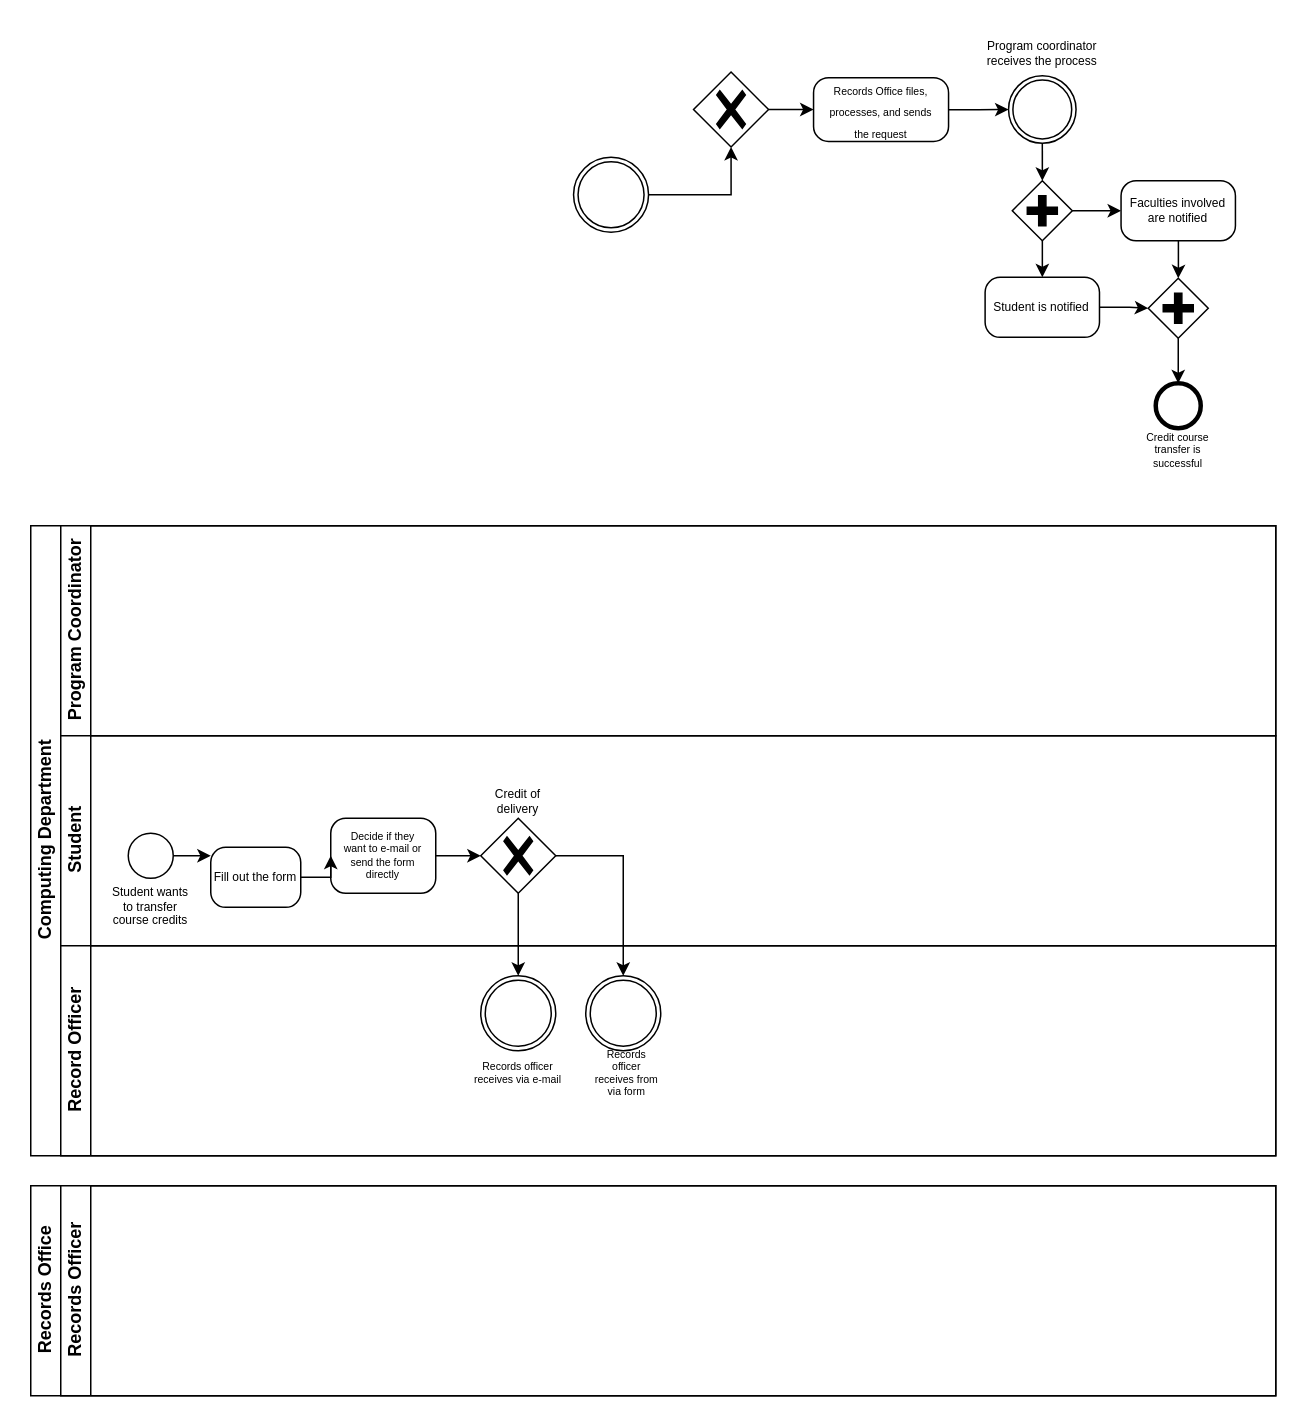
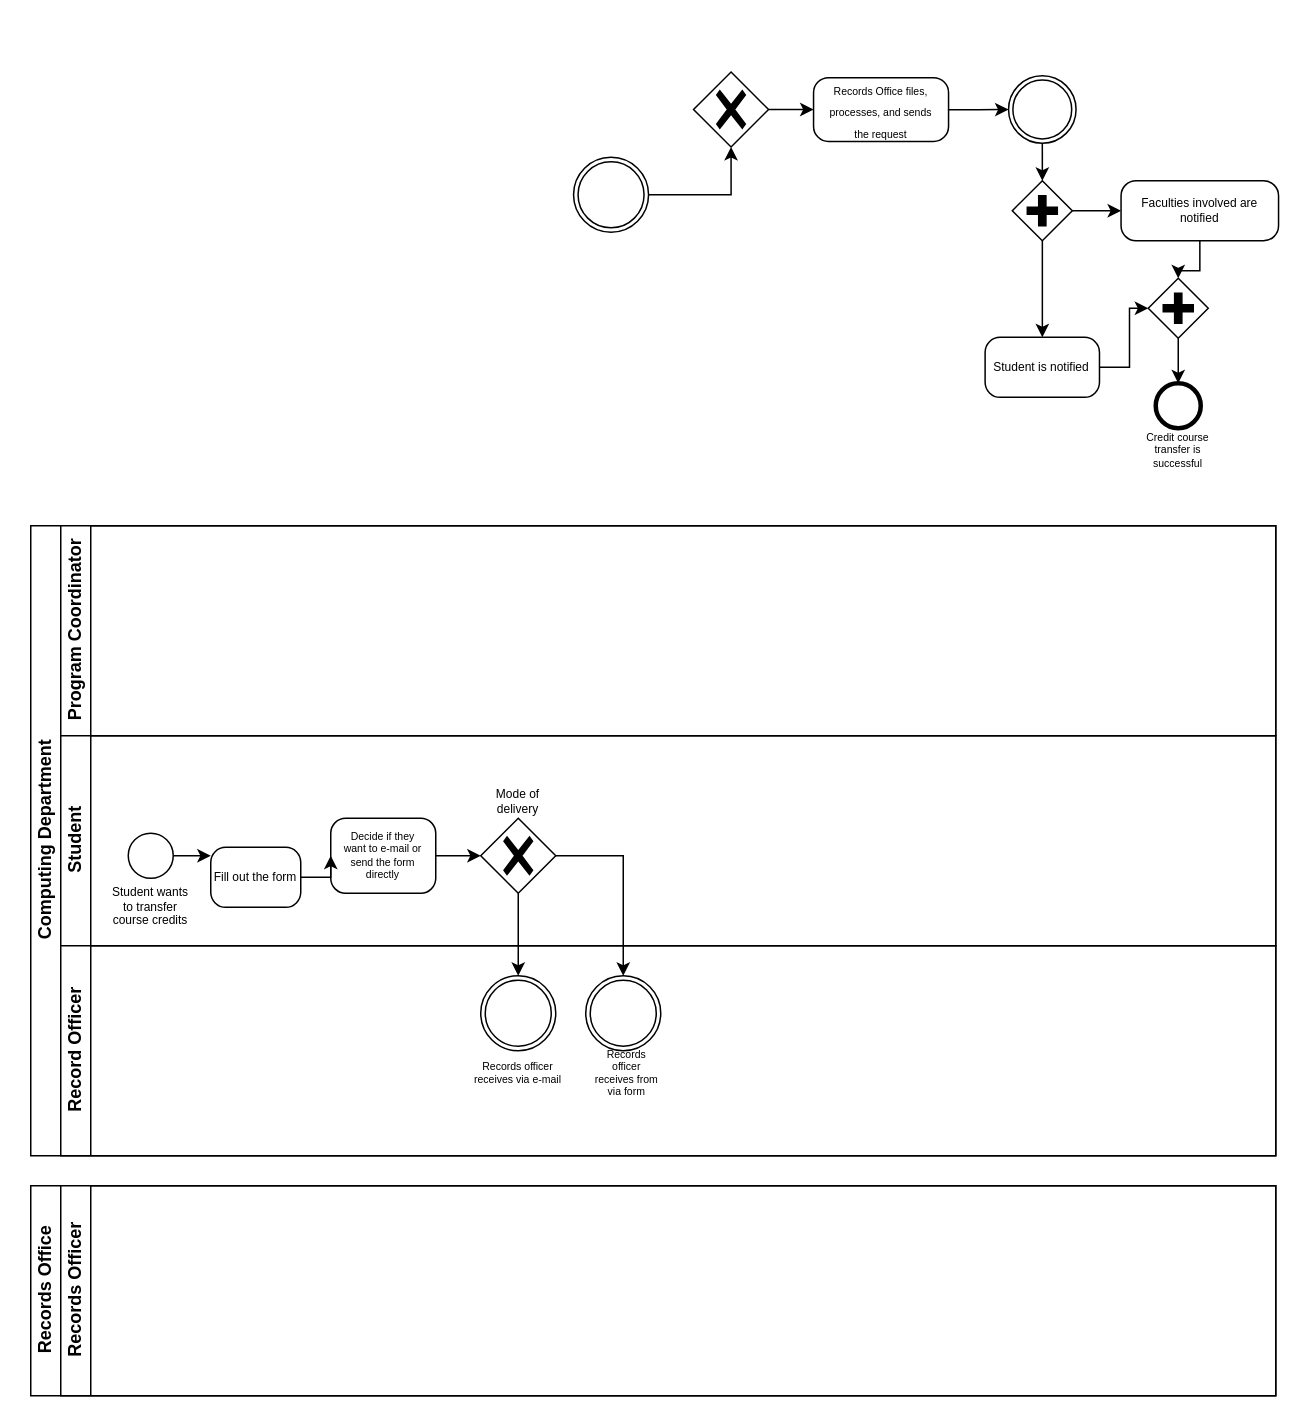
node "Program coordinator receives the process": removed
node "Faculties involved are notified": size 114x60 -> 158x60
node "Student is notified": moved (1042, 307) -> (1042, 367)
node "Credit of delivery": label "Credit of delivery" -> "Mode of delivery"
